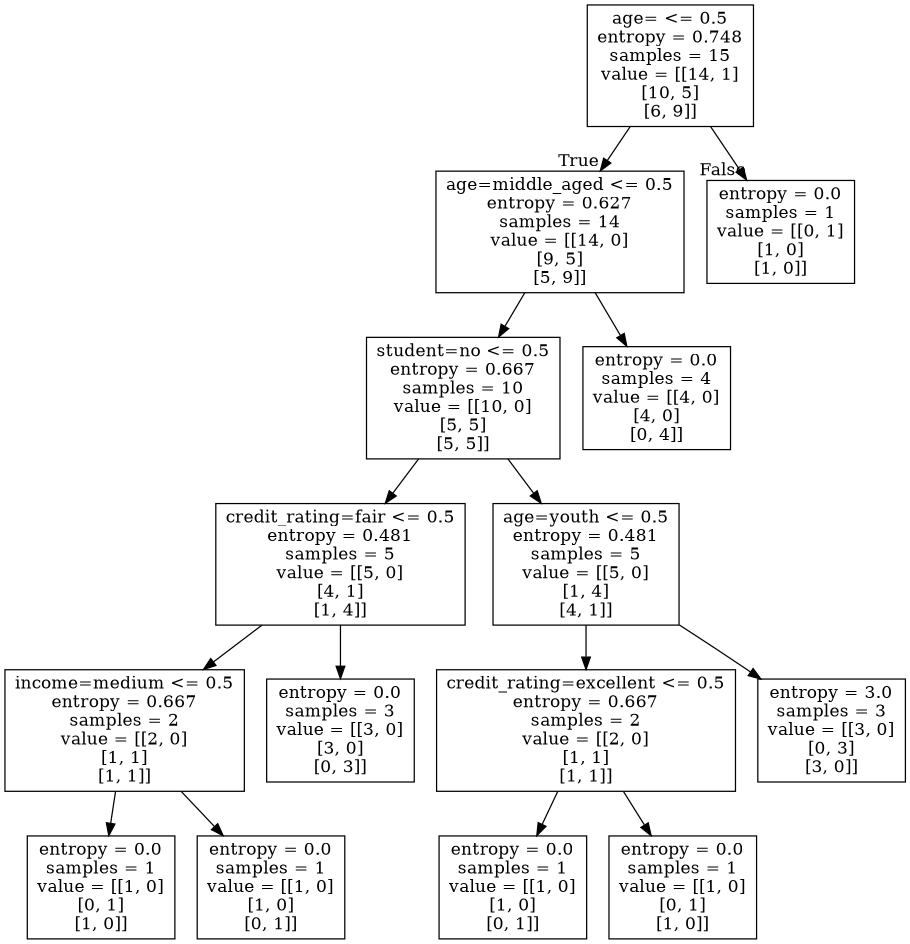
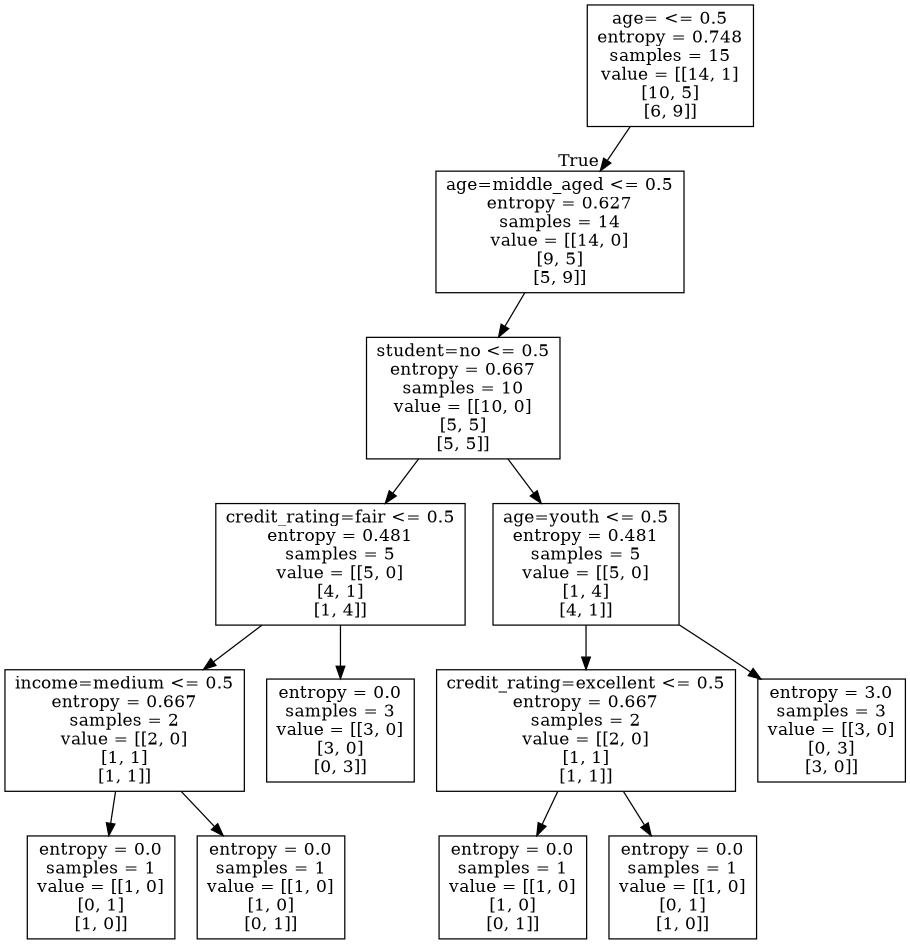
node "entropy = 0.0 samples = 1 value = [[0, 1] [1, 0] [1, 0]]": removed
node "entropy = 0.0 samples = 4 value = [[4, 0] [4, 0] [0, 4]]": removed
